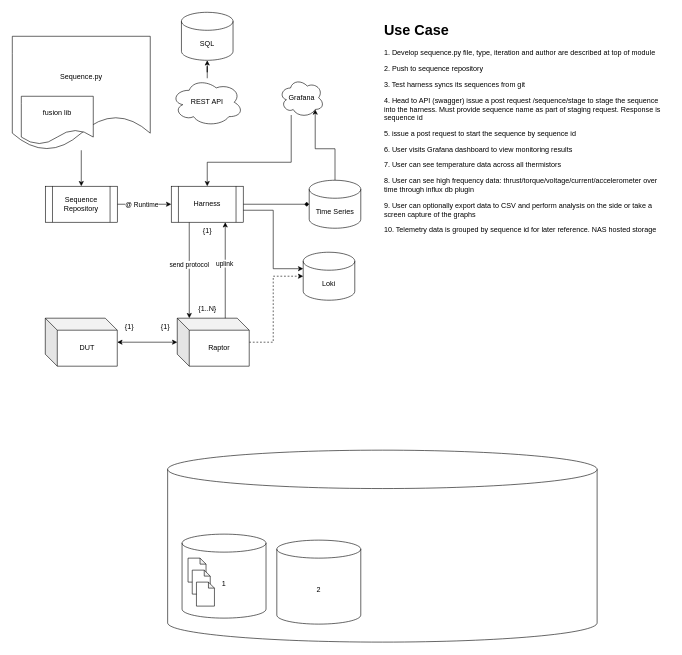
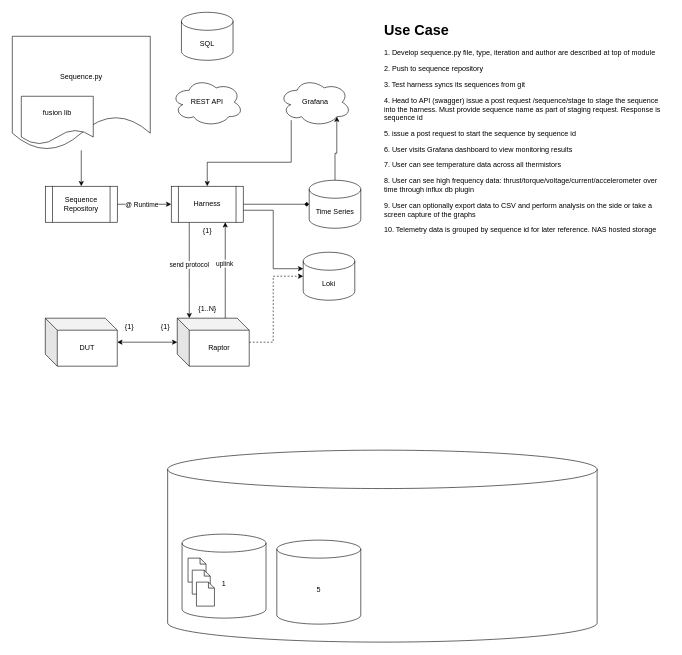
edge "REST API" -> "SQL": removed
node "Grafana": size 45x39 -> 72x48
node "2": label "2" -> "5"
